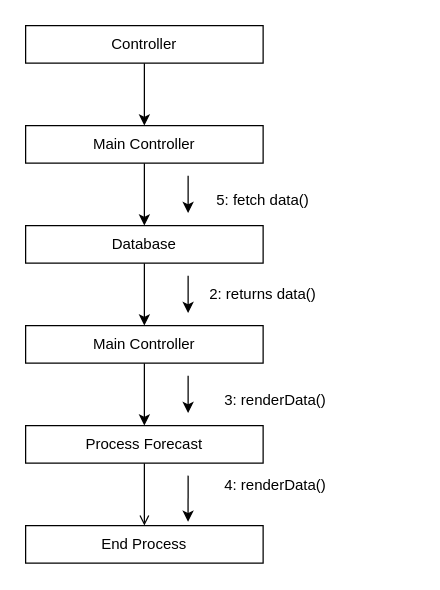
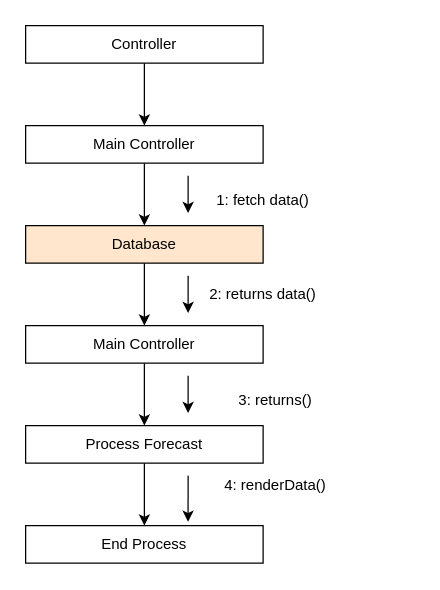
node "5: fetch data()": label "5: fetch data()" -> "1: fetch data()"
node "Database": fillcolor #ffffff -> #ffe6cc
node "3: renderData()": label "3: renderData()" -> "3: returns()"
edge "Process Forecast" -> "End Process": arrowhead open -> classic
